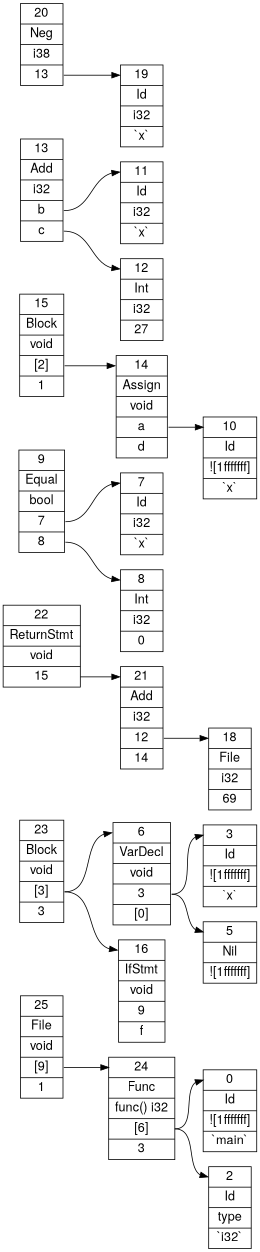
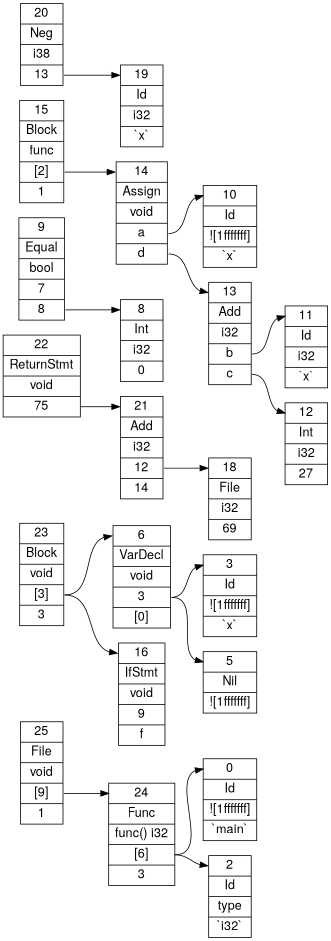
edge "14" -> "13": added
node "15": text "void" -> "func"
node "7": removed
node "22": text "15" -> "75"
